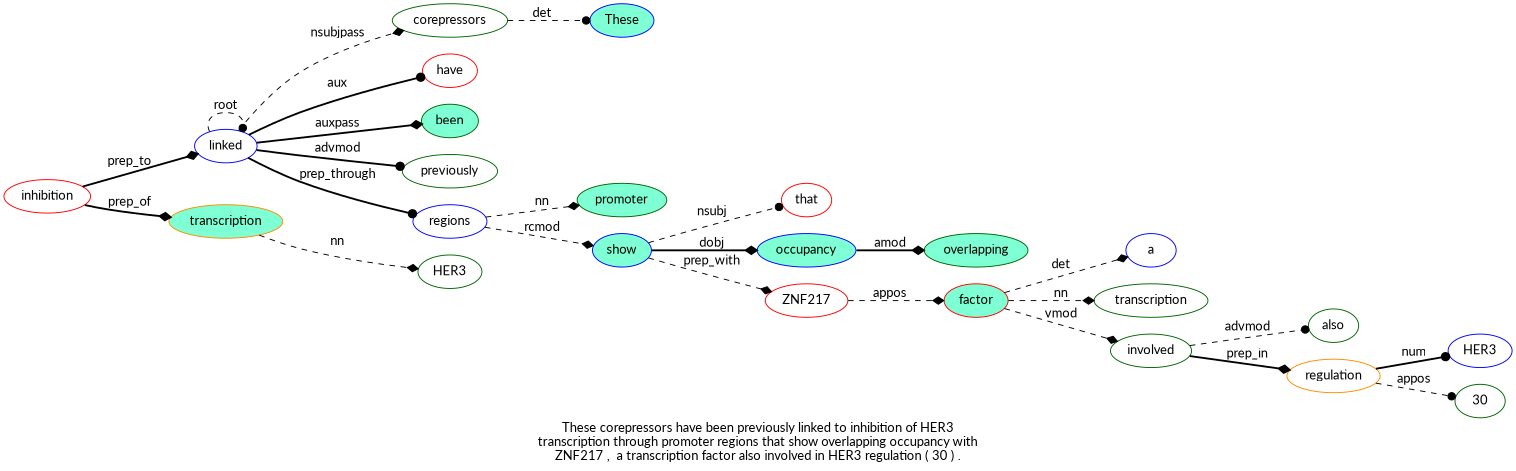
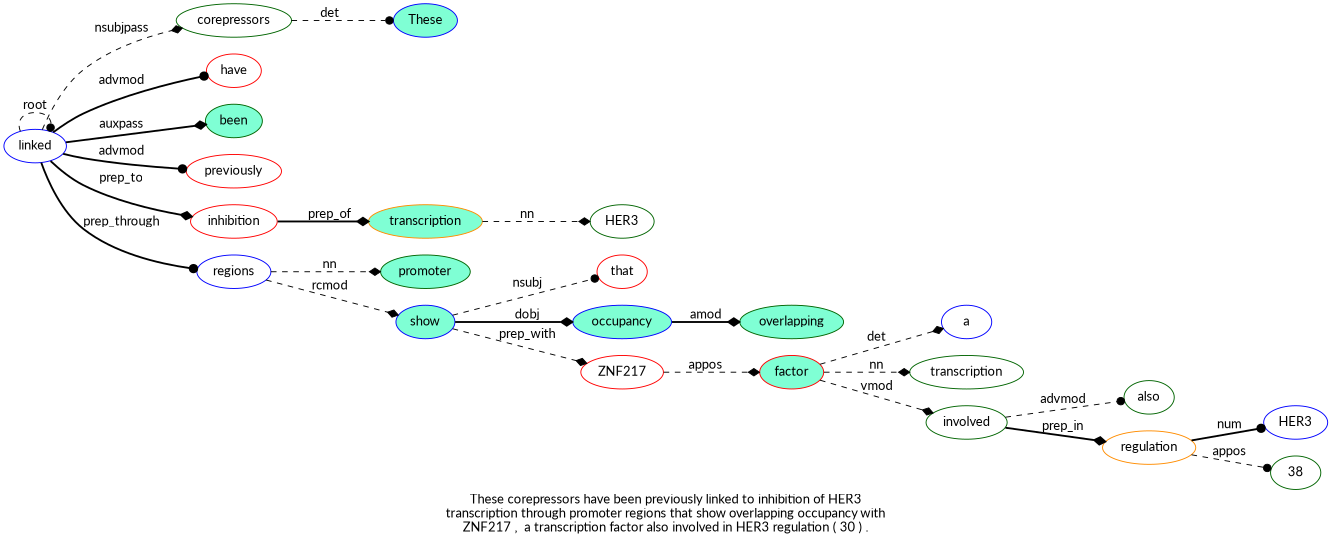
edge "linked" -> "have": label "aux" -> "advmod"
node "previously": color darkgreen -> red
edge "inhibition" -> "linked": reversed
node "30": label "30" -> "38"
